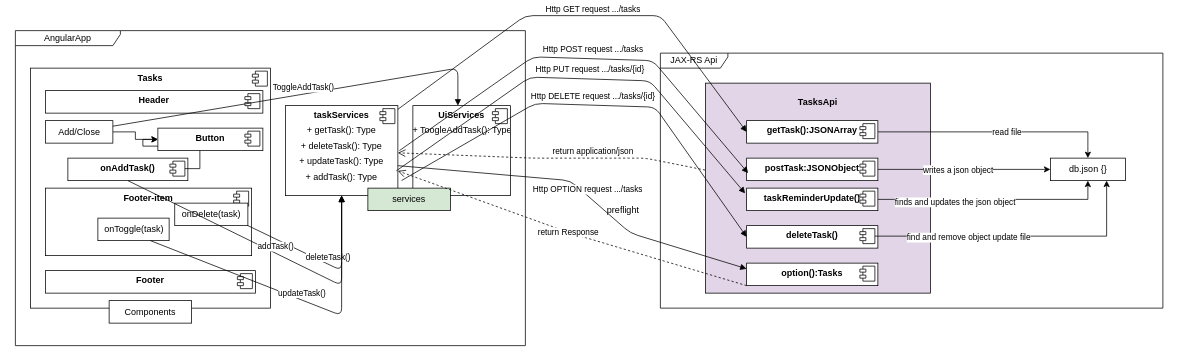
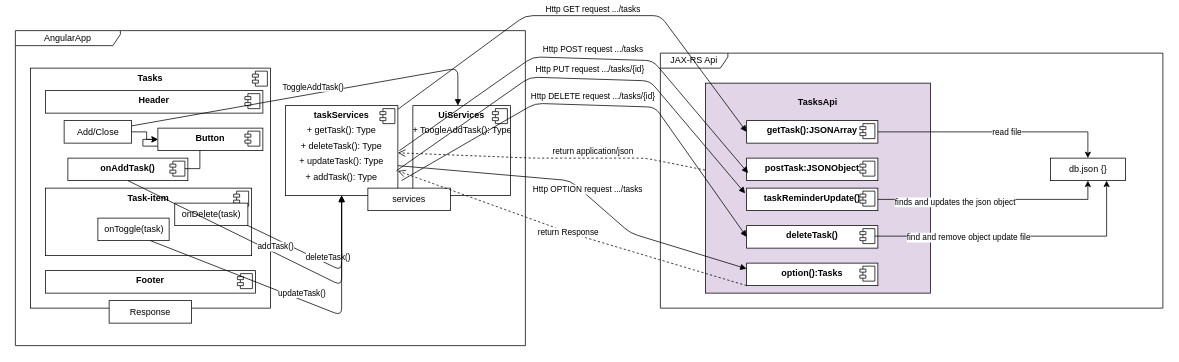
node "Add/Close": moved (79, 132) -> (98, 132)
edge "postTask:JSONObject" -> "db.json {}": removed, label "writes a json object"
node "Footer-item": label "Footer-item" -> "Task-item"
node "services": fillcolor #d5e8d4 -> #ffffff
node "preflight": removed
node "Components": label "Components" -> "Response"
